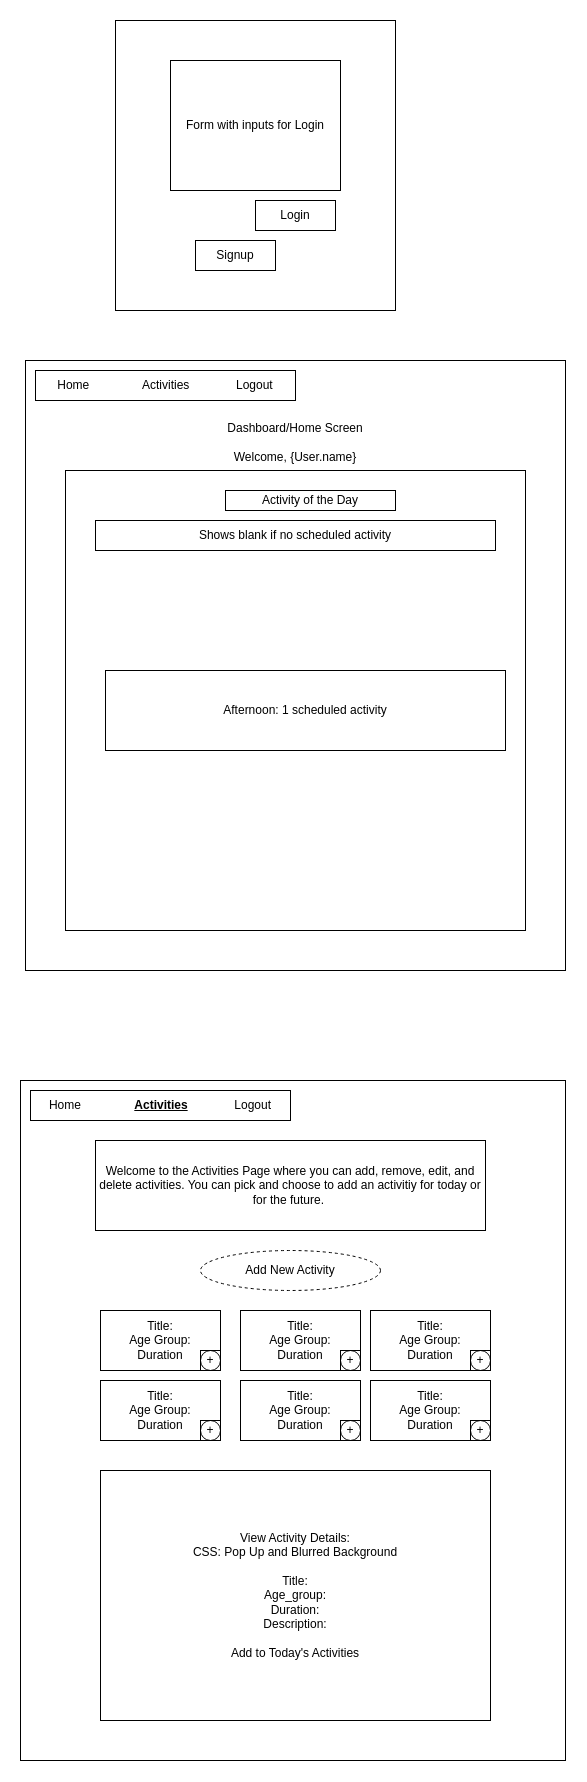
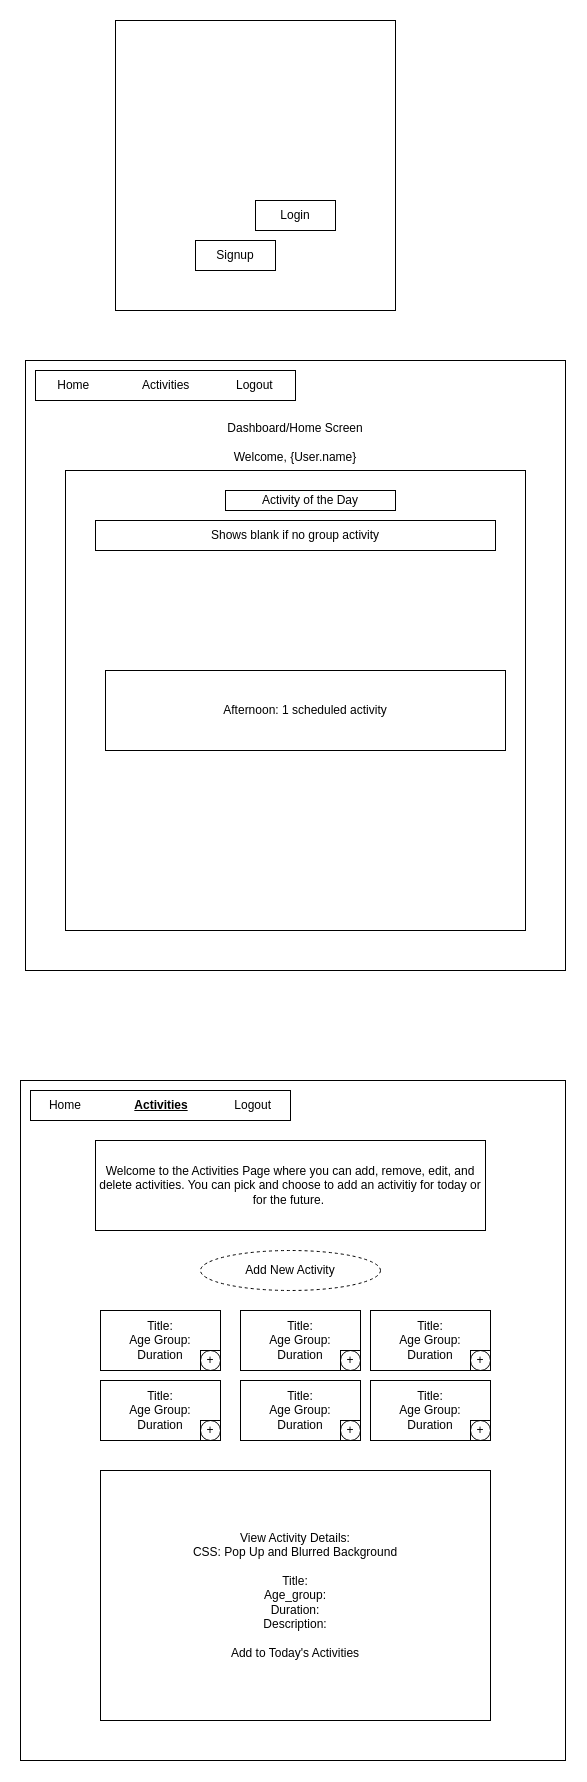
node "Form with inputs for Login": removed
node "Shows blank if no scheduled activity": label "Shows blank if no scheduled activity" -> "Shows blank if no group activity"
